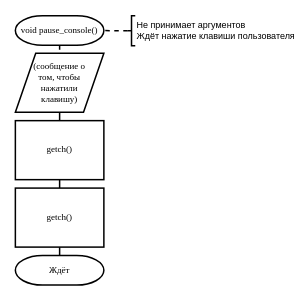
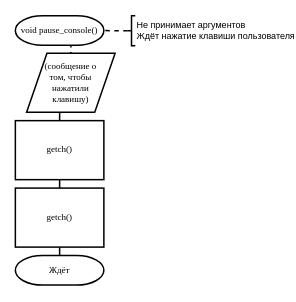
node "(сообщение о том, чтобы нажатили клавишу)": moved (60, 82) -> (71, 82)
